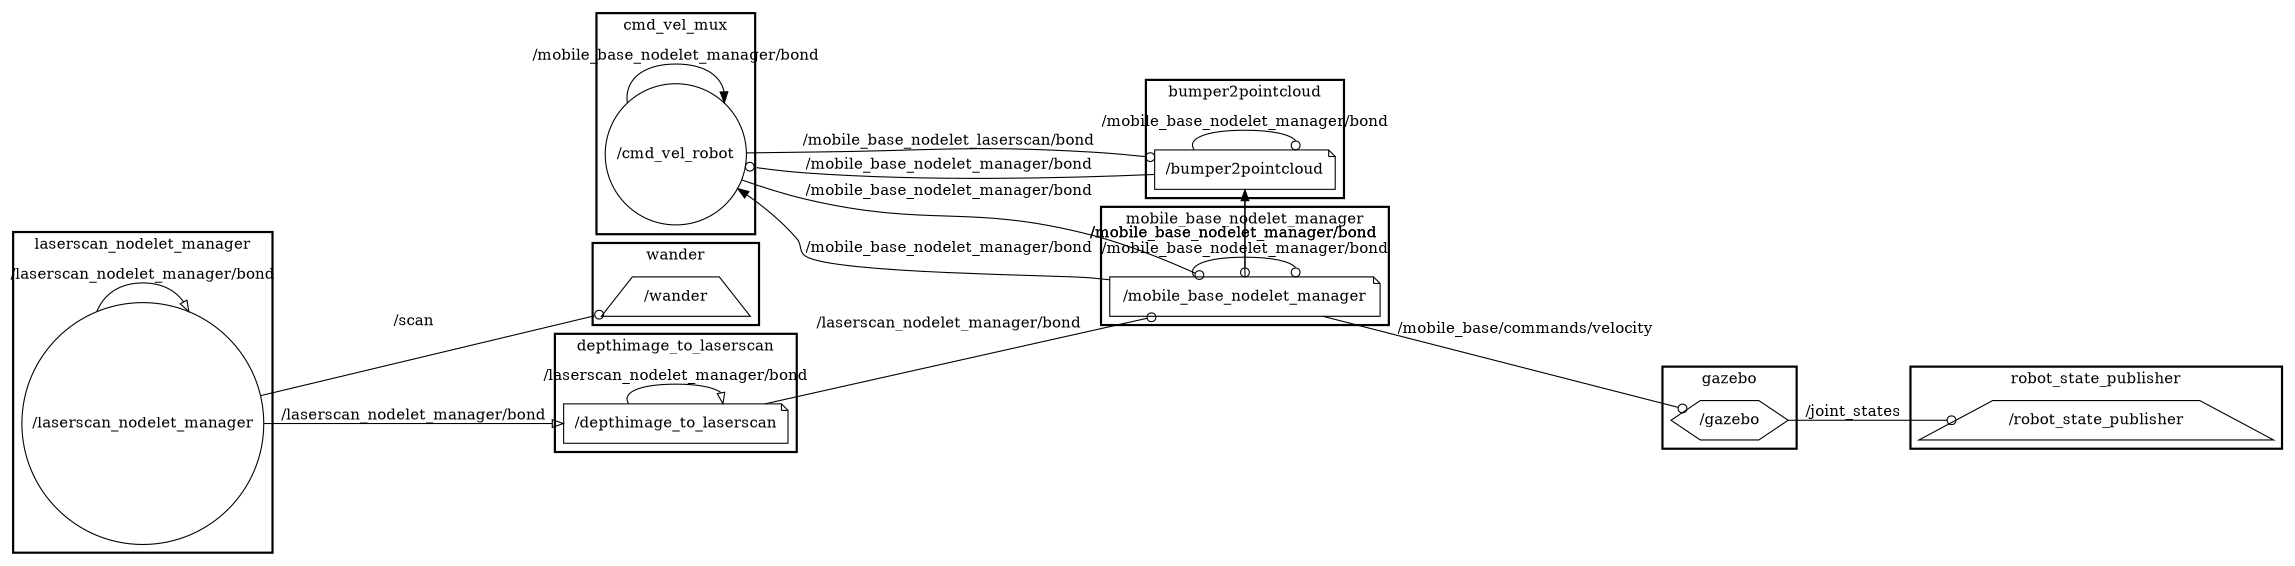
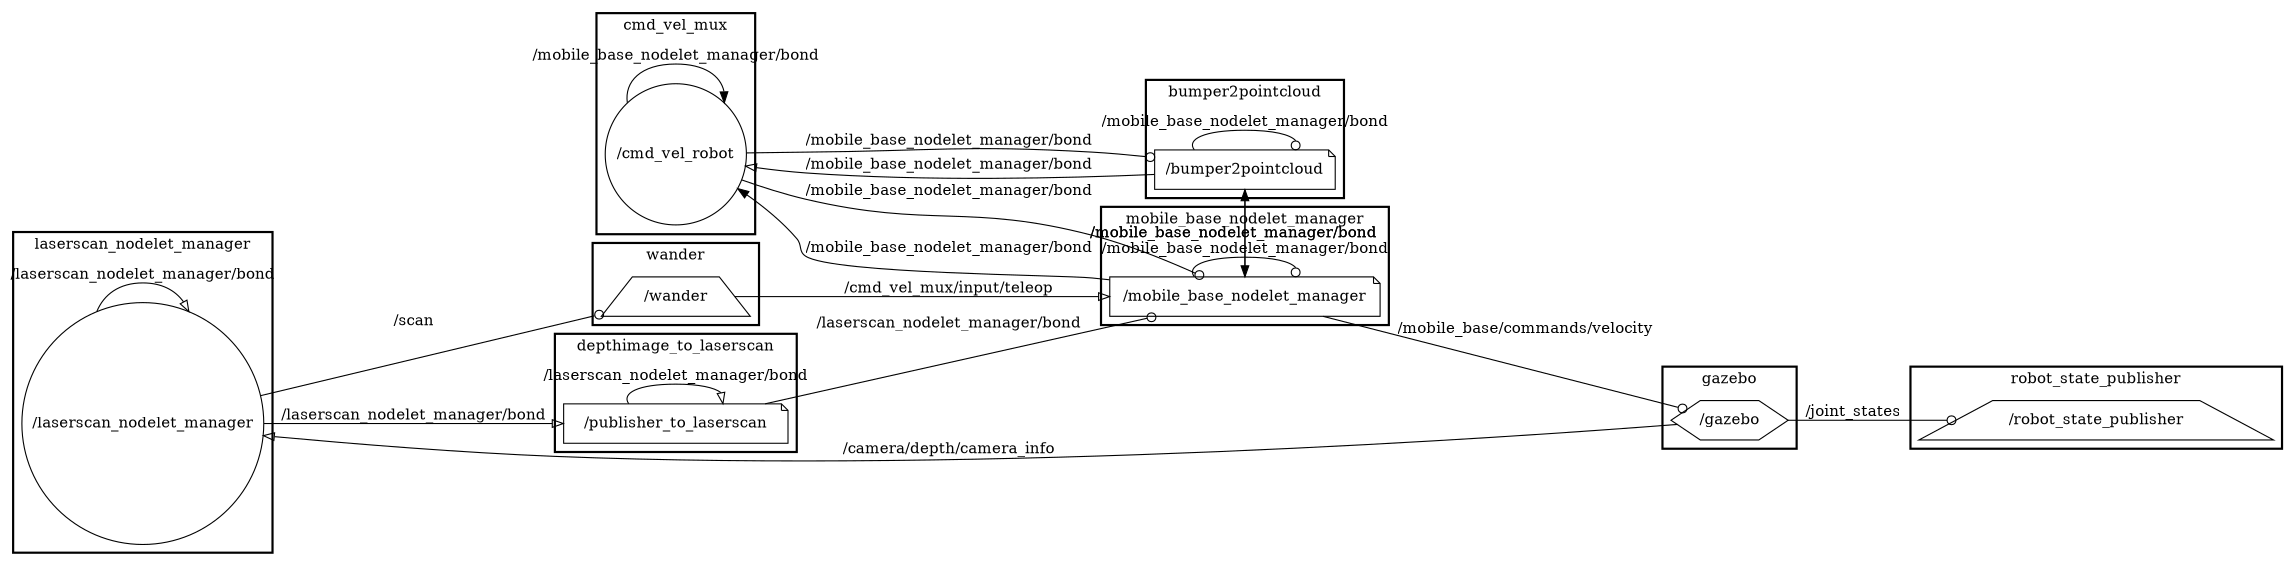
edge "/cmd_vel_robot" -> "/bumper2pointcloud": label "/mobile_base_nodelet_laserscan/bond" -> "/mobile_base_nodelet_manager/bond"
edge "/bumper2pointcloud" -> "/cmd_vel_robot": arrowhead odot -> onormal
edge "/bumper2pointcloud" -> "/mobile_base_nodelet_manager": arrowhead odot -> normal
edge "/wander" -> "/mobile_base_nodelet_manager": added, label "/cmd_vel_mux/input/teleop"
node "/depthimage_to_laserscan": label "/depthimage_to_laserscan" -> "/publisher_to_laserscan"
edge "/gazebo" -> "/laserscan_nodelet_manager": added, label "/camera/depth/camera_info"
